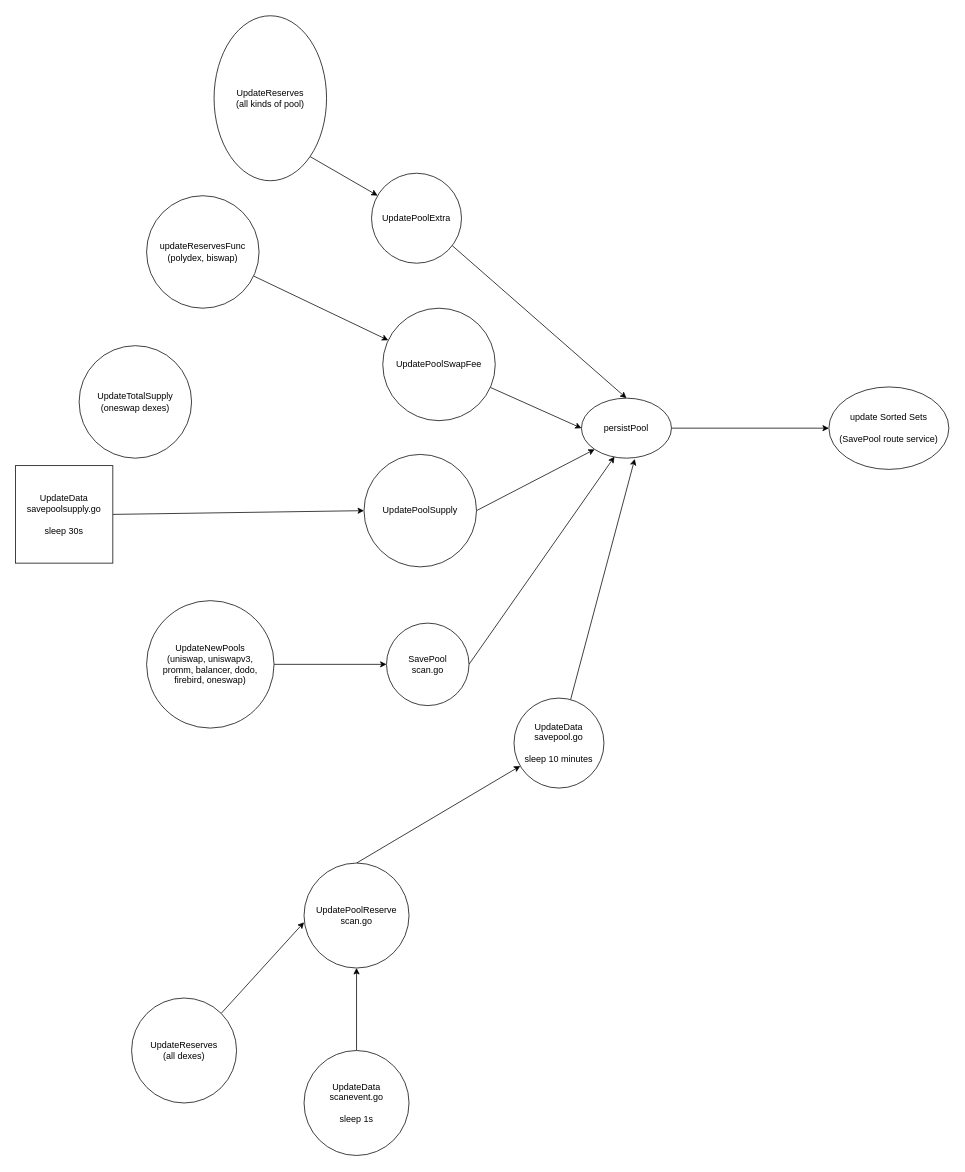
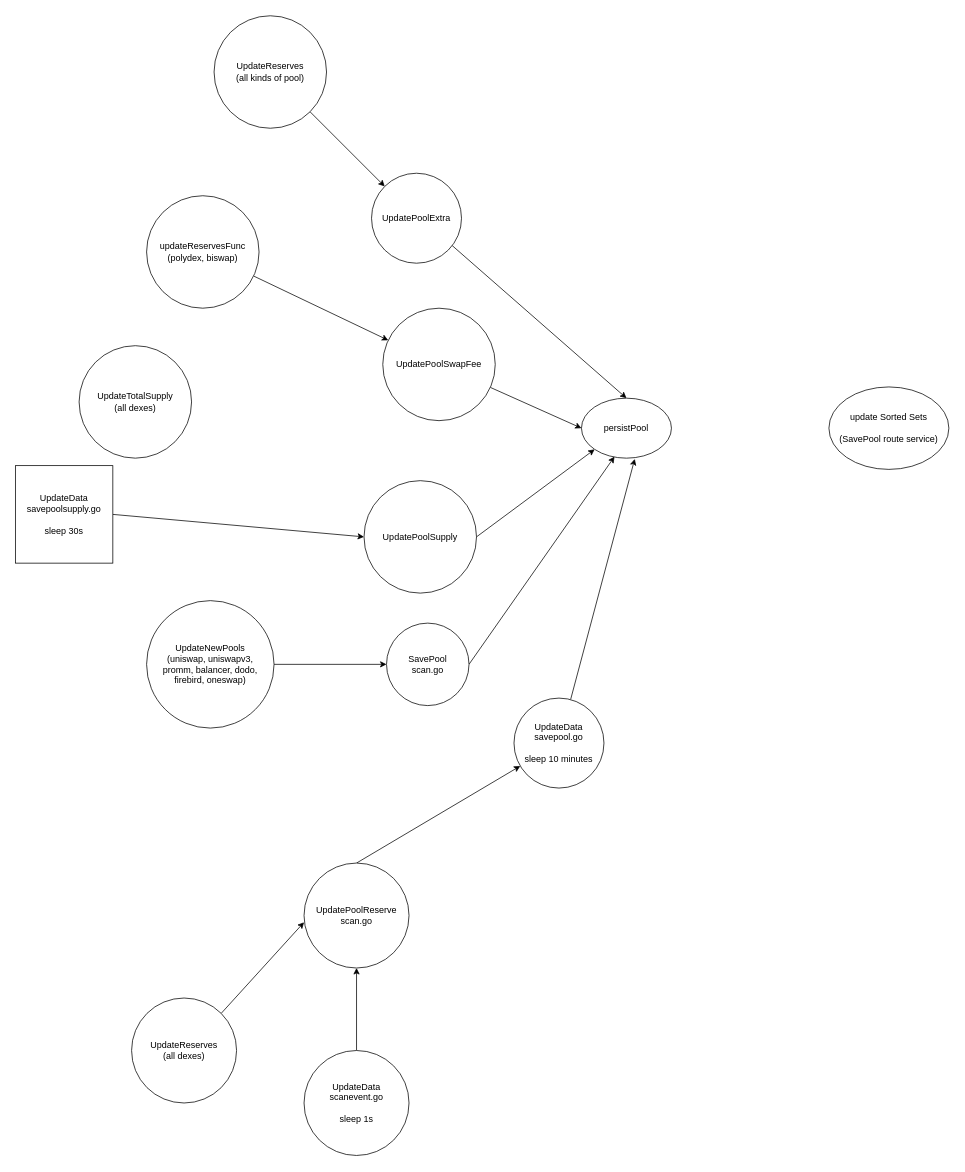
node "UpdateReserves (all kinds of pool)": size 113x165 -> 113x113
node "UpdateTotalSupply (oneswap dexes)": label "UpdateTotalSupply (oneswap dexes)" -> "UpdateTotalSupply (all dexes)"
edge "persistPool" -> "update Sorted Sets (SavePool route service)": removed
node "UpdatePoolSupply": moved (420, 510) -> (420, 537)
